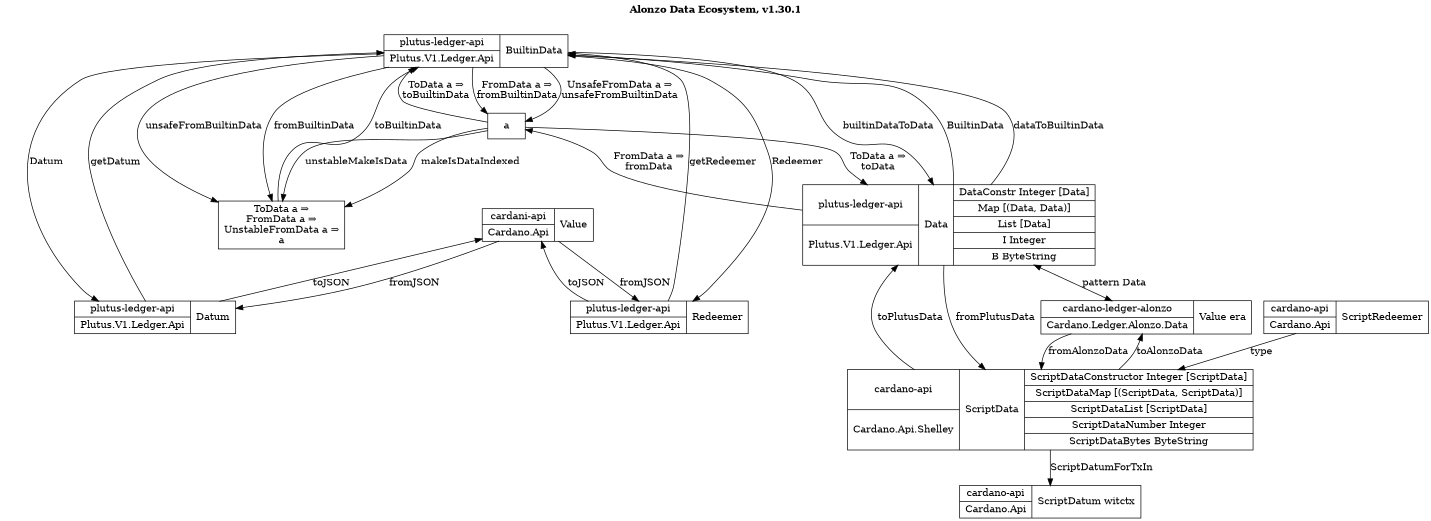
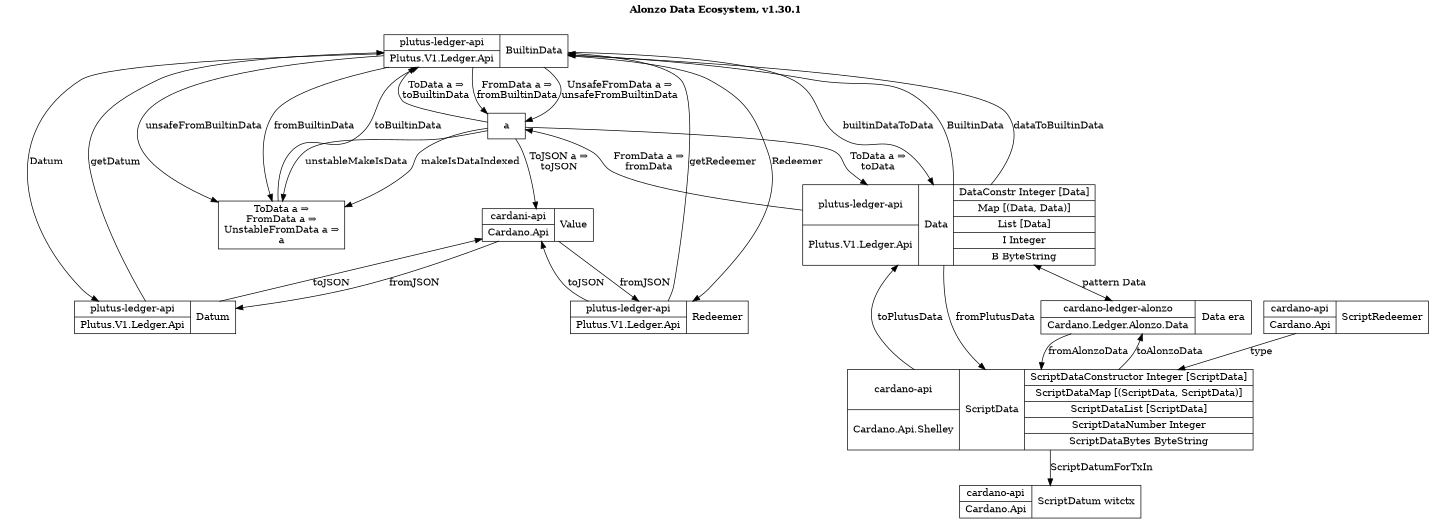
edge "a" -> "cardani-api": added, label "ToJSON a ⇒ toJSON"
node "cardano-ledger-alonzo": text "Value era" -> "Data era"
